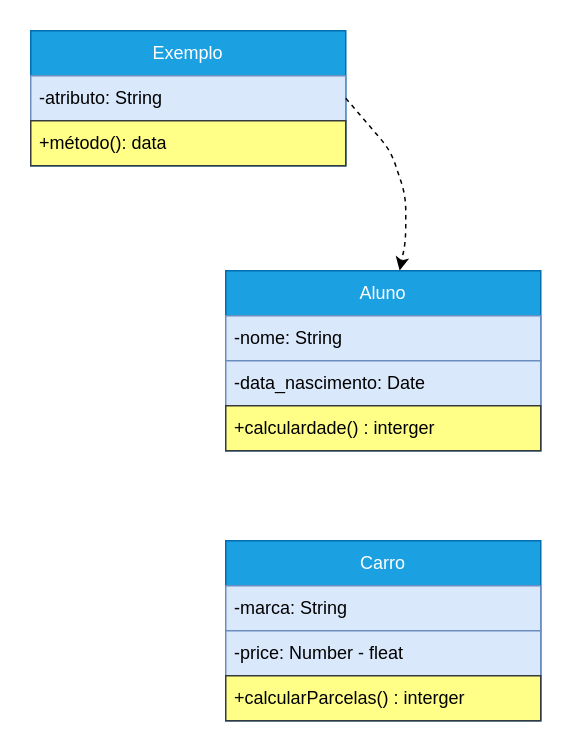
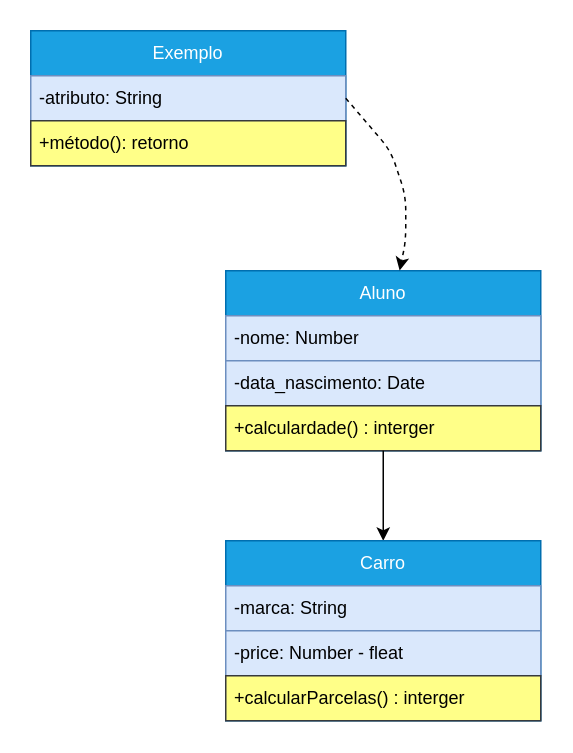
node "+método(): data": label "+método(): data" -> "+método(): retorno"
node "-nome: String": label "-nome: String" -> "-nome: Number"
edge "Aluno" -> "Carro": added
